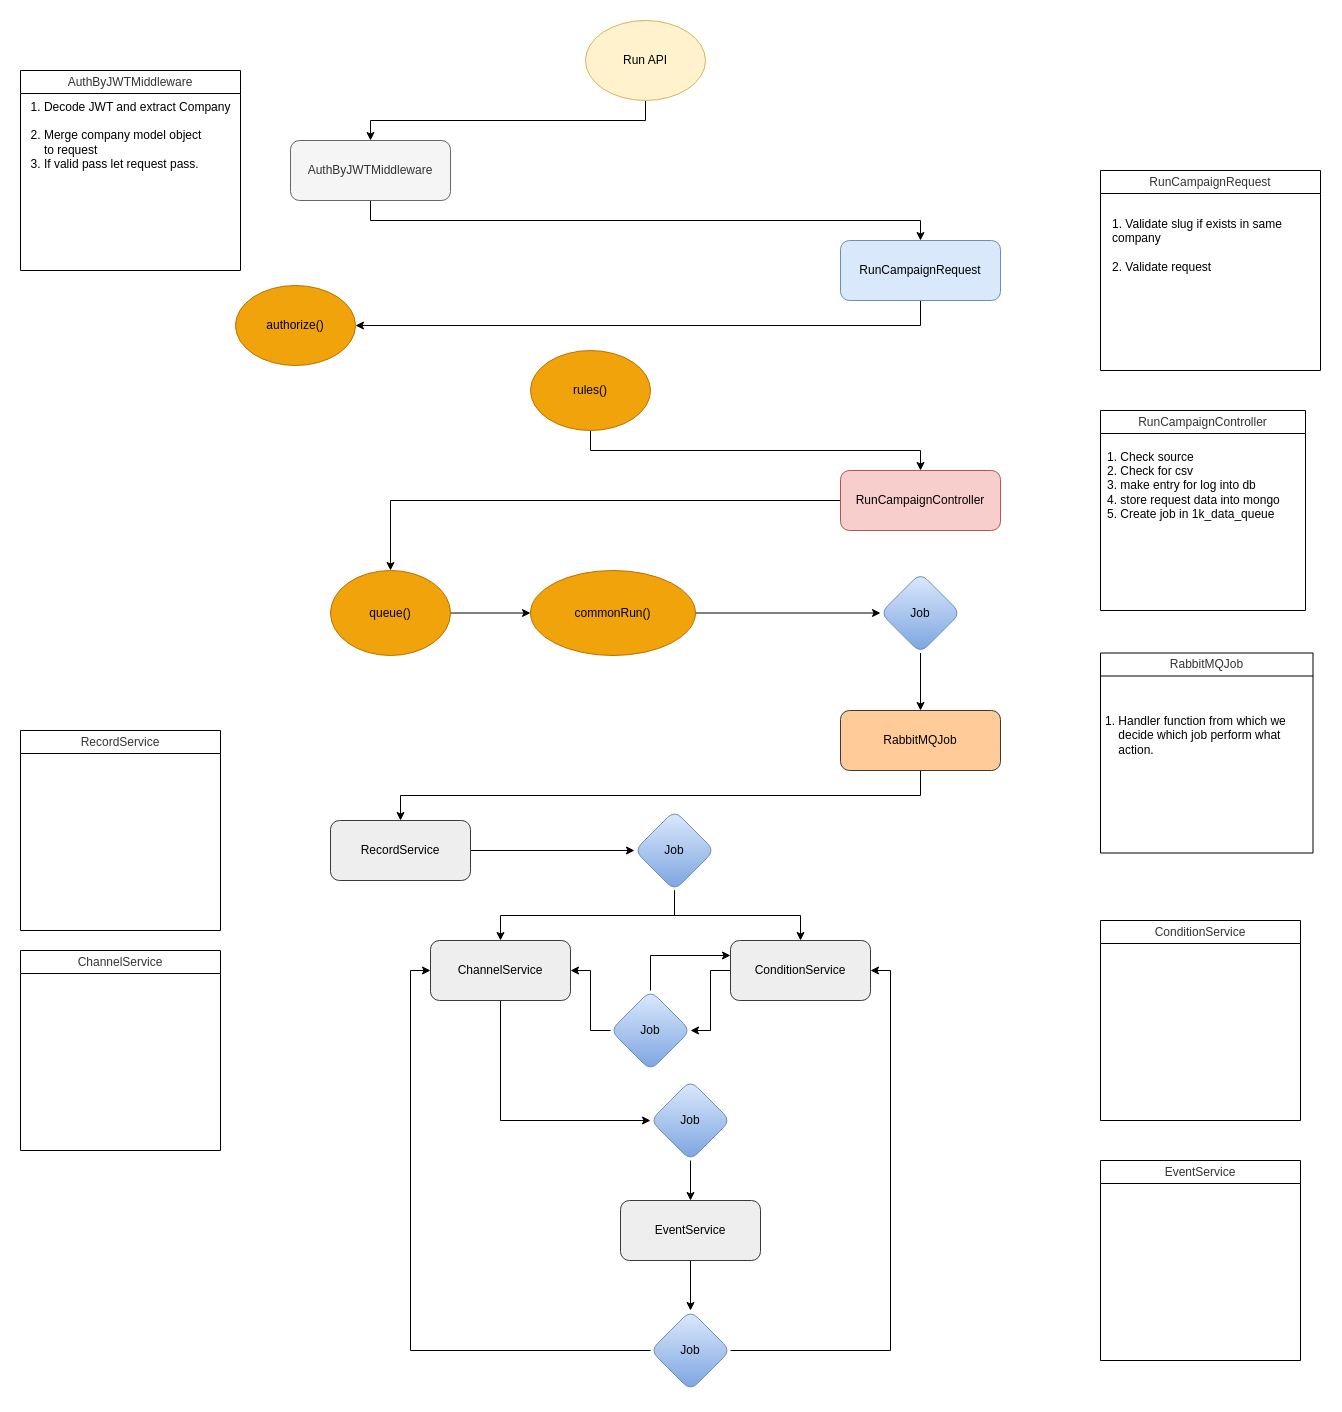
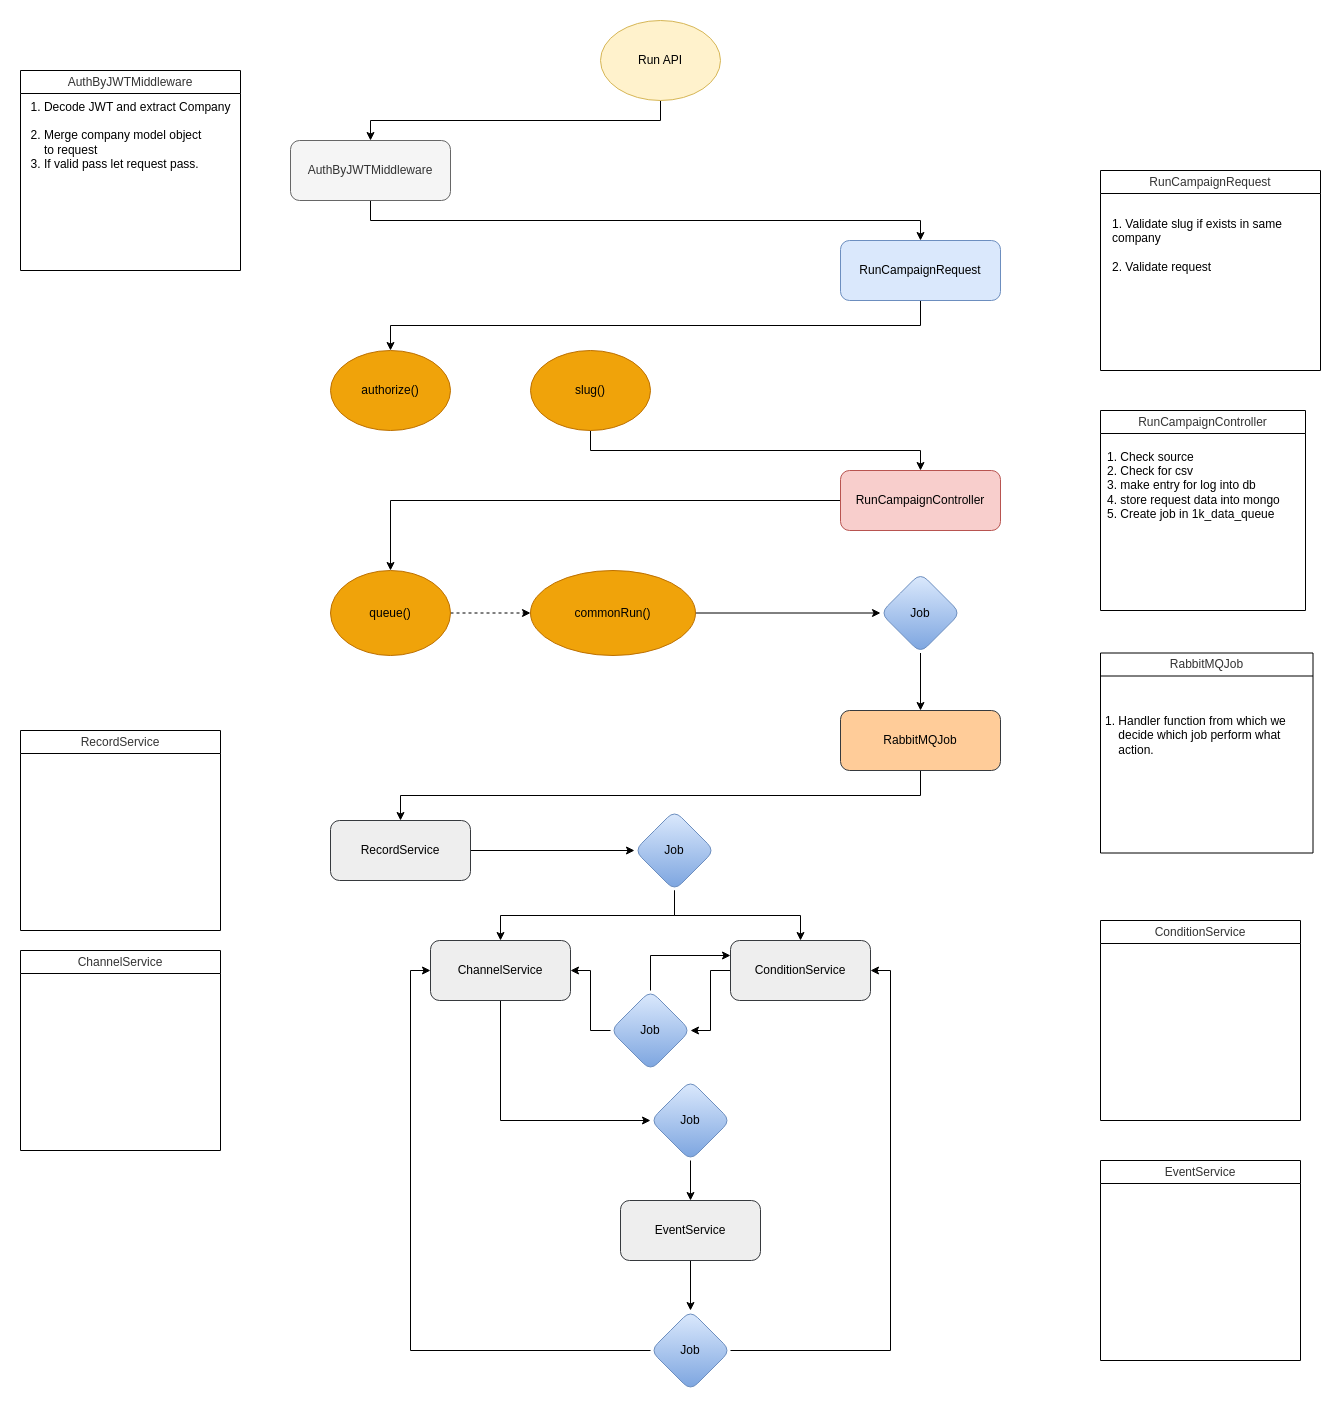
node "Run API": moved (646, 61) -> (661, 61)
node "authorize()": moved (296, 326) -> (391, 391)
node "rules()": label "rules()" -> "slug()"
edge "queue()" -> "commonRun()": style solid -> dashed
